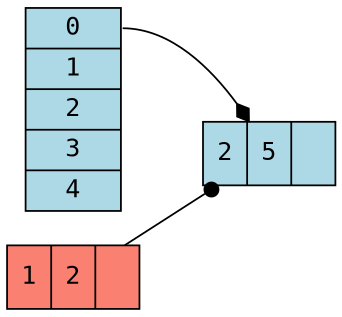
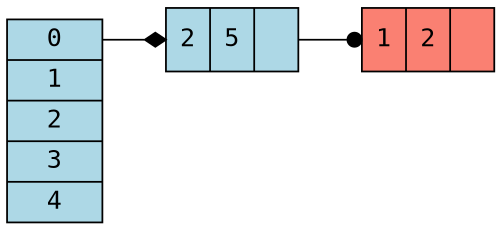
edge "1" -> "2": reversed
